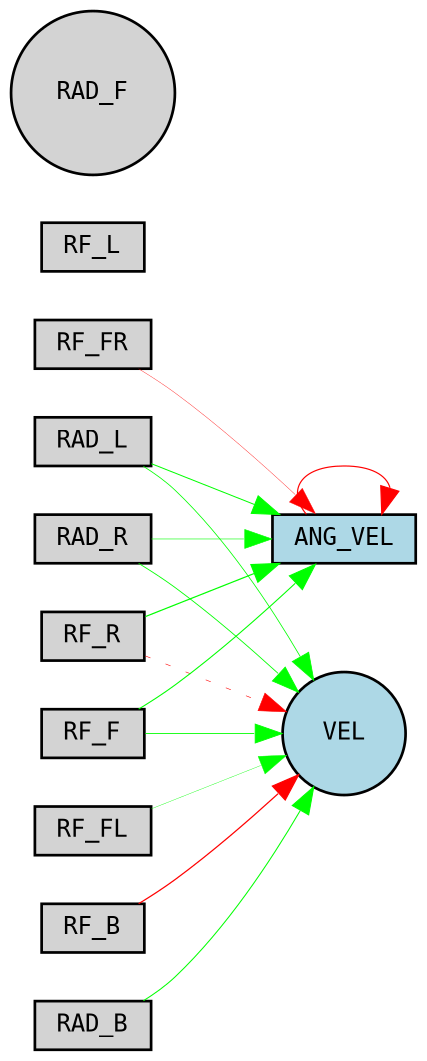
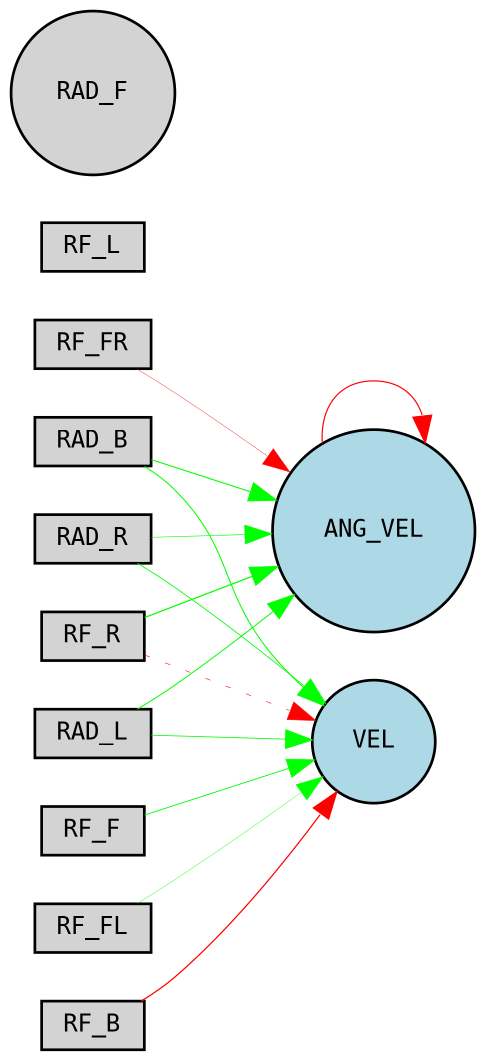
node "ANG_VEL": shape box -> circle
edge "RF_F" -> "ANG_VEL": now "RAD_B" -> "ANG_VEL"
